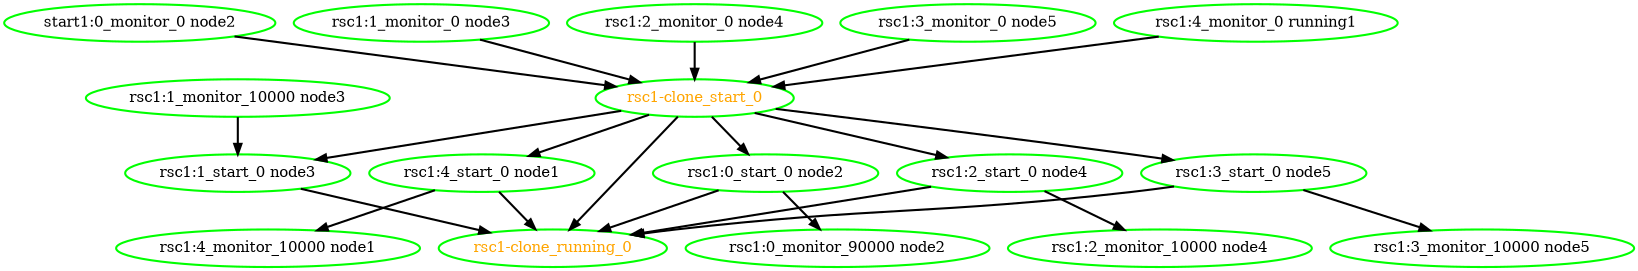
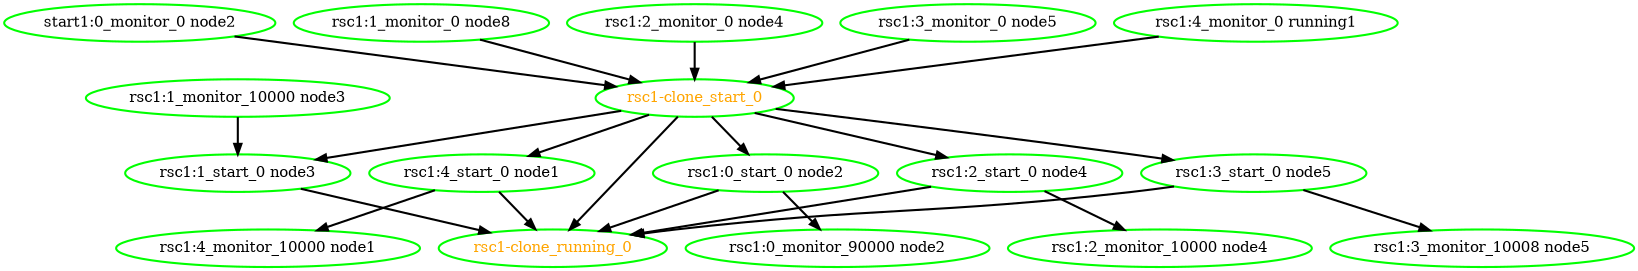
node "rsc1:1_monitor_0 node3": label "rsc1:1_monitor_0 node3" -> "rsc1:1_monitor_0 node8"
node "rsc1:3_monitor_10000 node5": label "rsc1:3_monitor_10000 node5" -> "rsc1:3_monitor_10008 node5"
